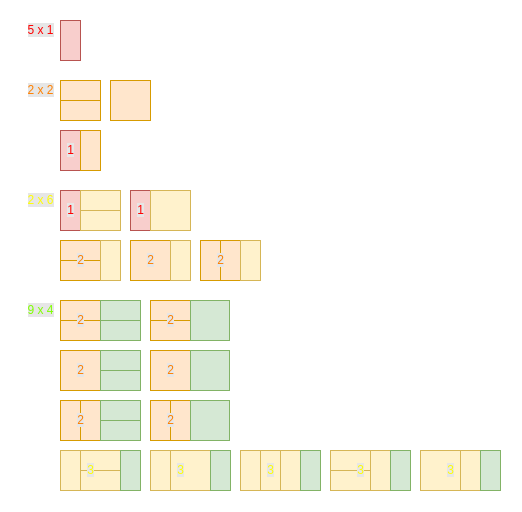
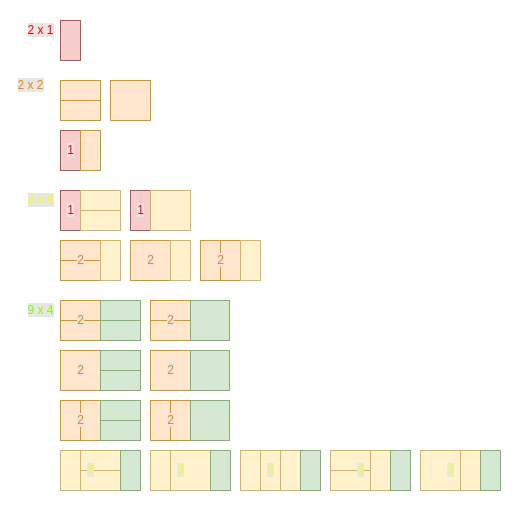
node "5 x 1": label "5 x 1" -> "2 x 1"
node "2 x 2": moved (41, 91) -> (31, 86)
